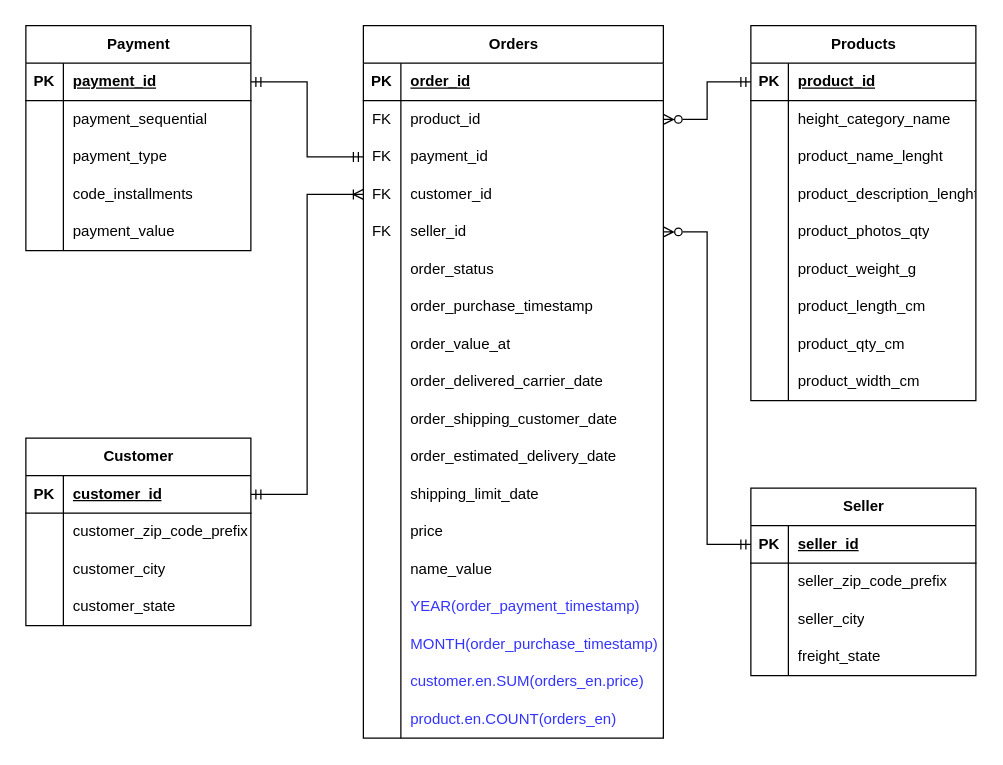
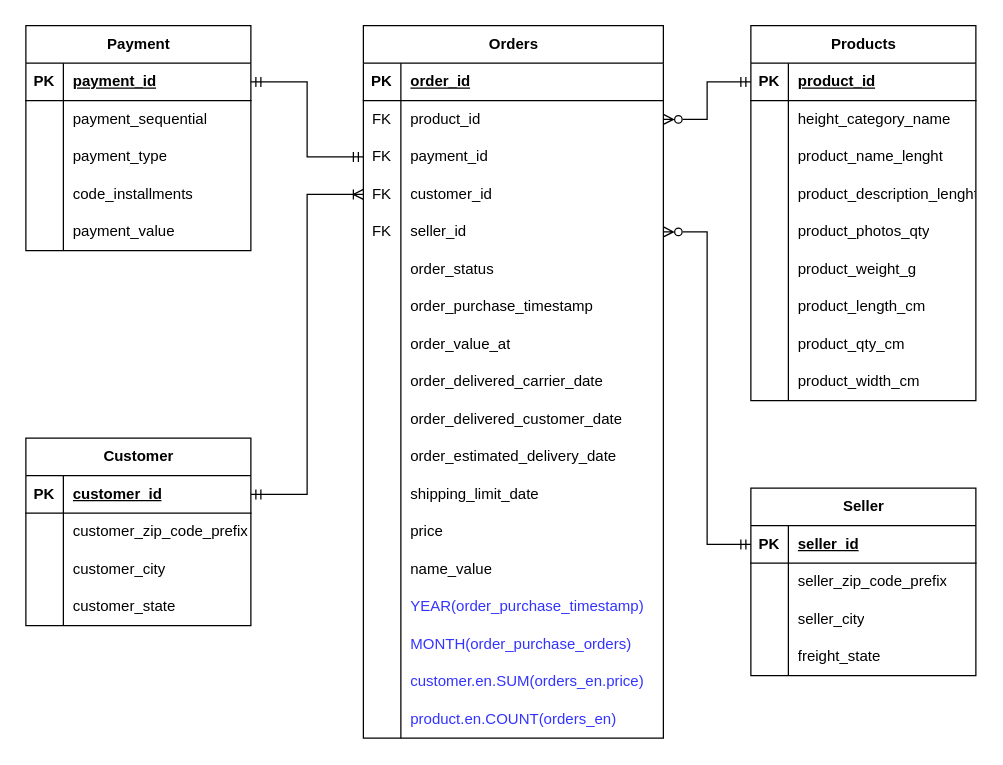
node "order_shipping_customer_date": label "order_shipping_customer_date" -> "order_delivered_customer_date"
node "YEAR(order_payment_timestamp)": label "YEAR(order_payment_timestamp)" -> "YEAR(order_purchase_timestamp)"
node "MONTH(order_purchase_timestamp)": label "MONTH(order_purchase_timestamp)" -> "MONTH(order_purchase_orders)"
